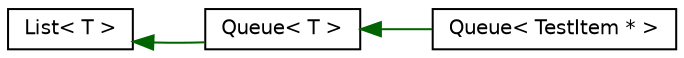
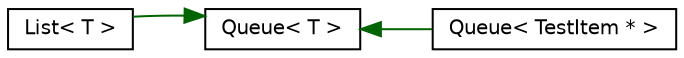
edge "Queue< T >" -> "List< T >": reversed
